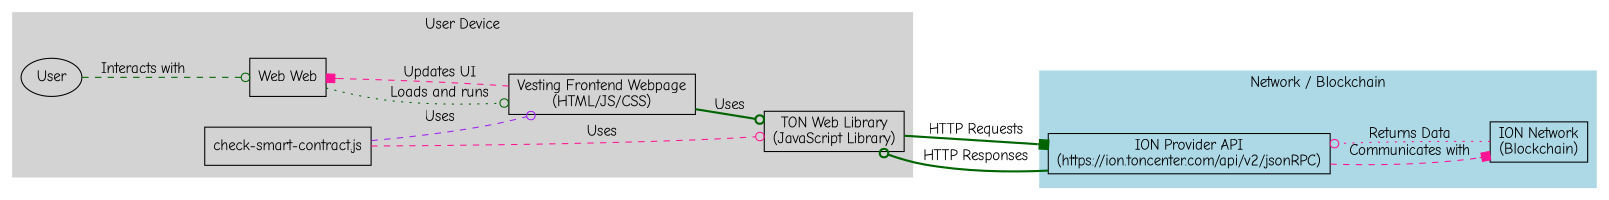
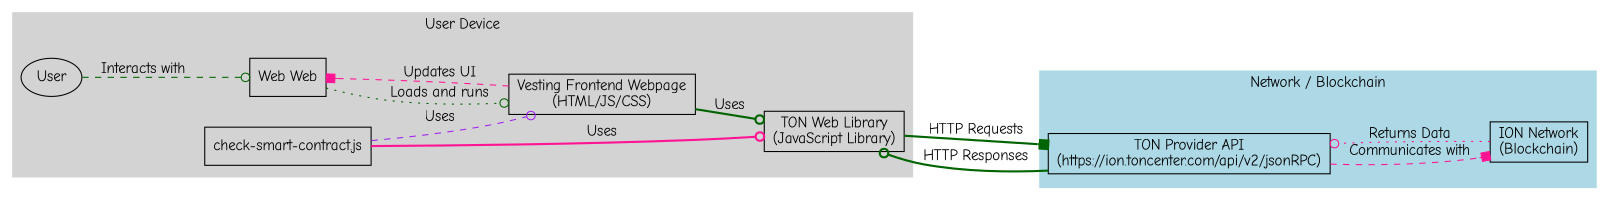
edge "check-smart-contract.js" -> "TON Web Library (JavaScript Library)": style dashed -> bold
node "ION Provider API (https://ion.toncenter.com/api/v2/jsonRPC)": label "ION Provider API (https://ion.toncenter.com/api/v2/jsonRPC)" -> "TON Provider API (https://ion.toncenter.com/api/v2/jsonRPC)"
